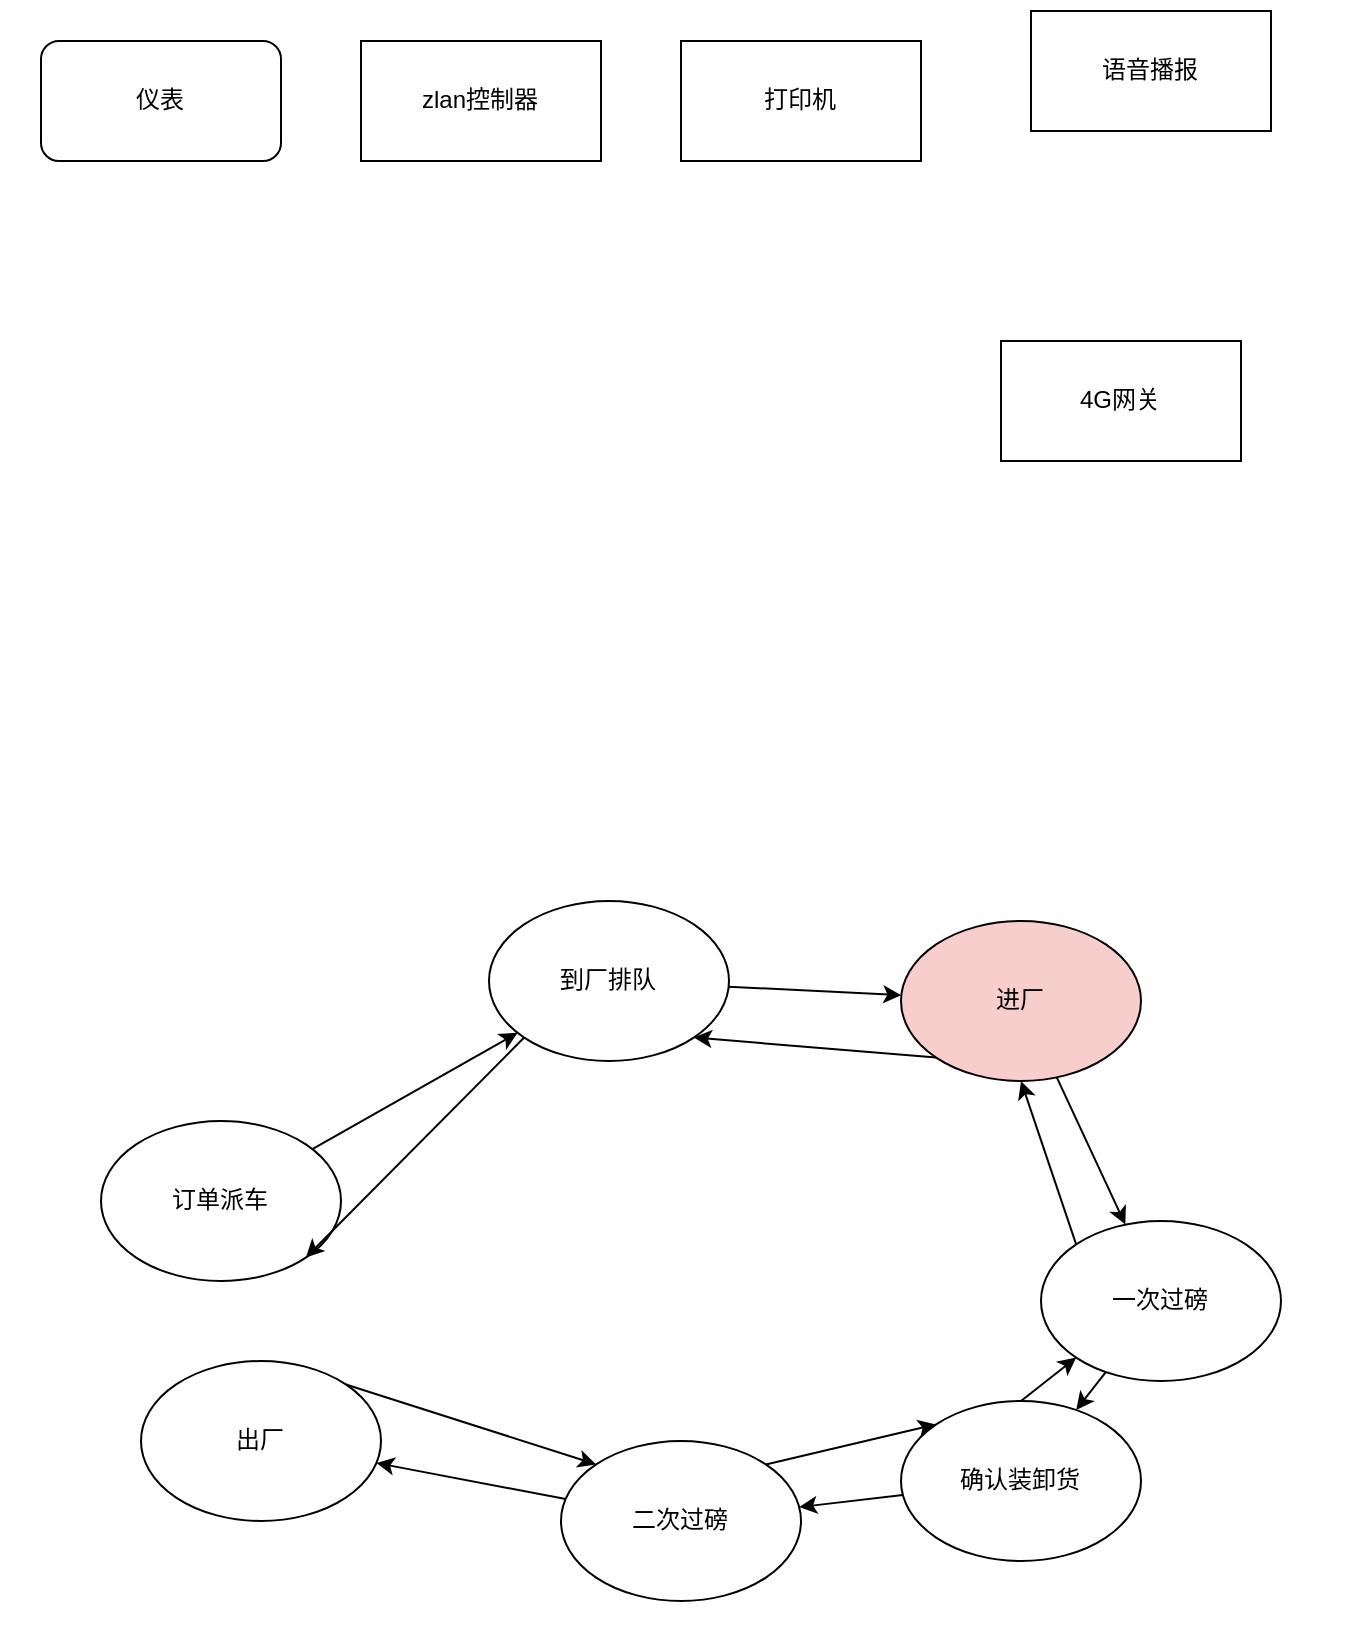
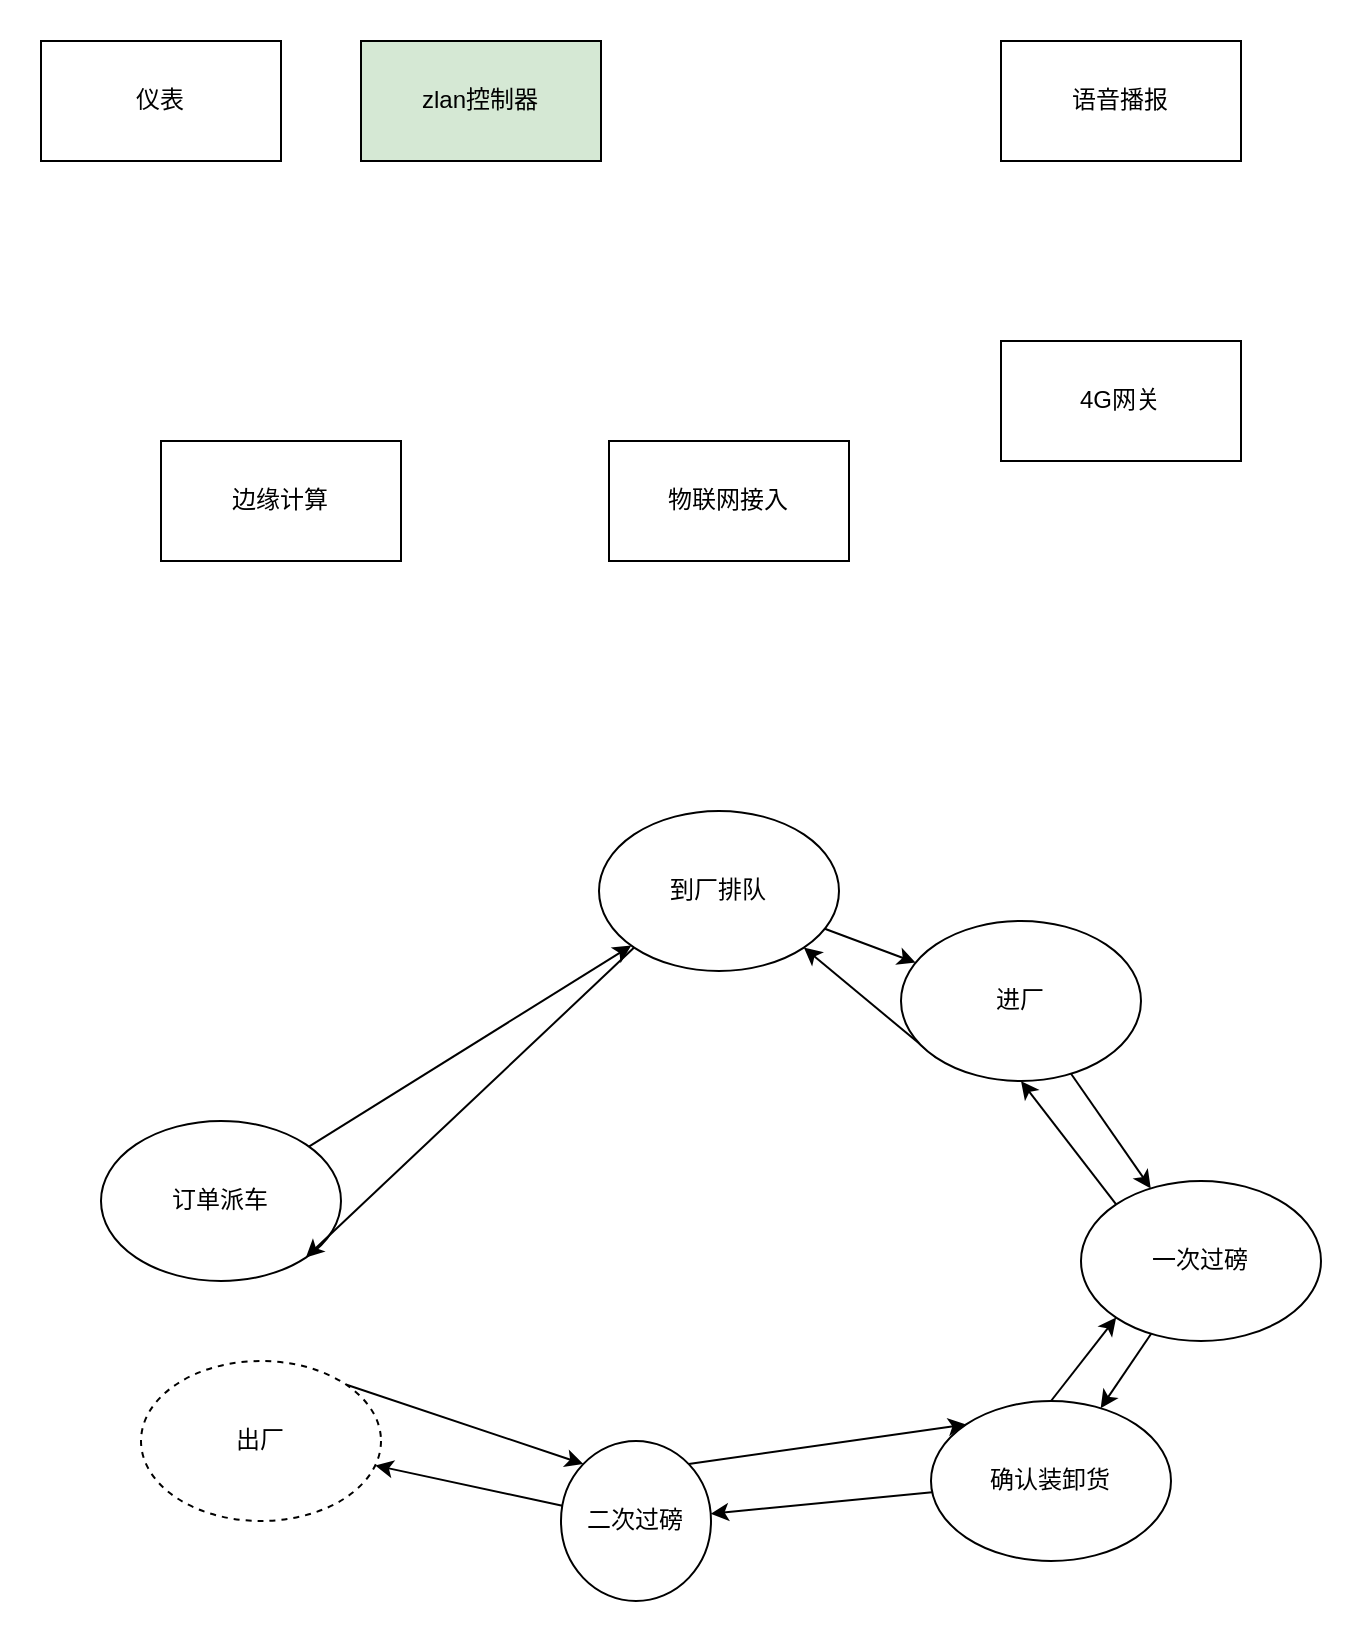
node "语音播报": moved (1151, 71) -> (1121, 101)
node "仪表": shape rounded rectangle -> rectangle
node "zlan控制器": fillcolor #ffffff -> #d5e8d4
node "打印机": removed
node "边缘计算": added
node "物联网接入": added
node "到厂排队": moved (609, 981) -> (719, 891)
node "进厂": fillcolor #f8cecc -> #ffffff
node "一次过磅": moved (1161, 1301) -> (1201, 1261)
node "出厂": style solid -> dashed
node "确认装卸货": moved (1021, 1481) -> (1051, 1481)
node "二次过磅": size 240x160 -> 150x160
